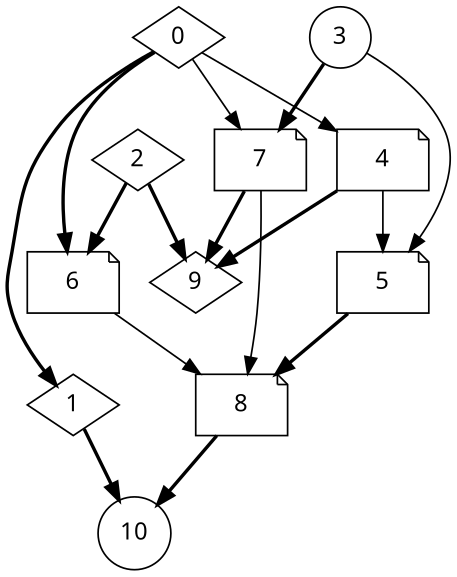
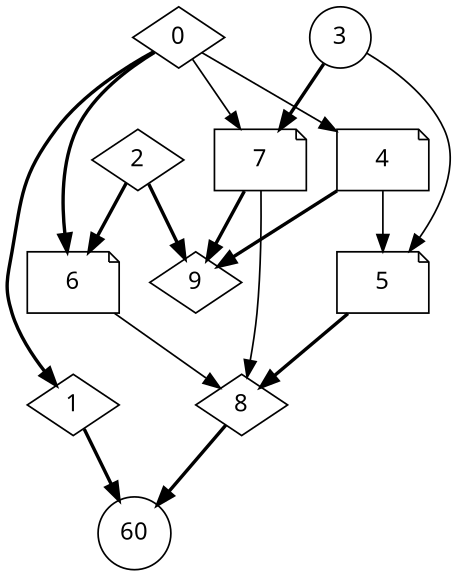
node "8": shape note -> diamond
node "10": label "10" -> "60"
